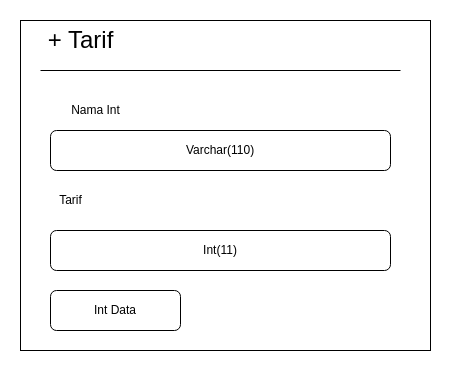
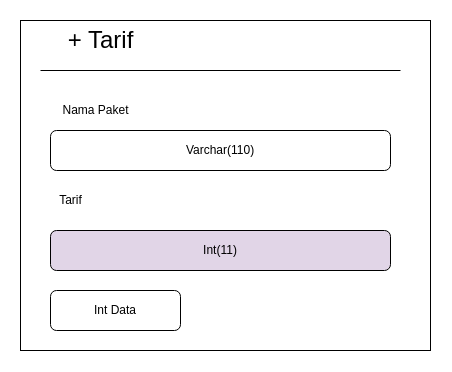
node "+ Tarif": moved (81, 41) -> (101, 41)
node "Nama Int": label "Nama Int" -> "Nama Paket"
node "Int(11)": fillcolor #ffffff -> #e1d5e7
